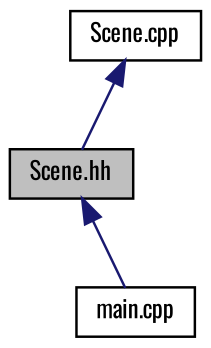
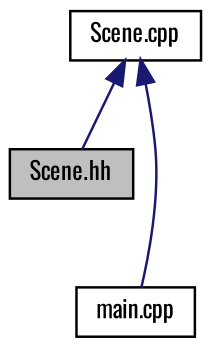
edge "main.cpp" -> "Scene.hh": now "main.cpp" -> "Scene.cpp"
